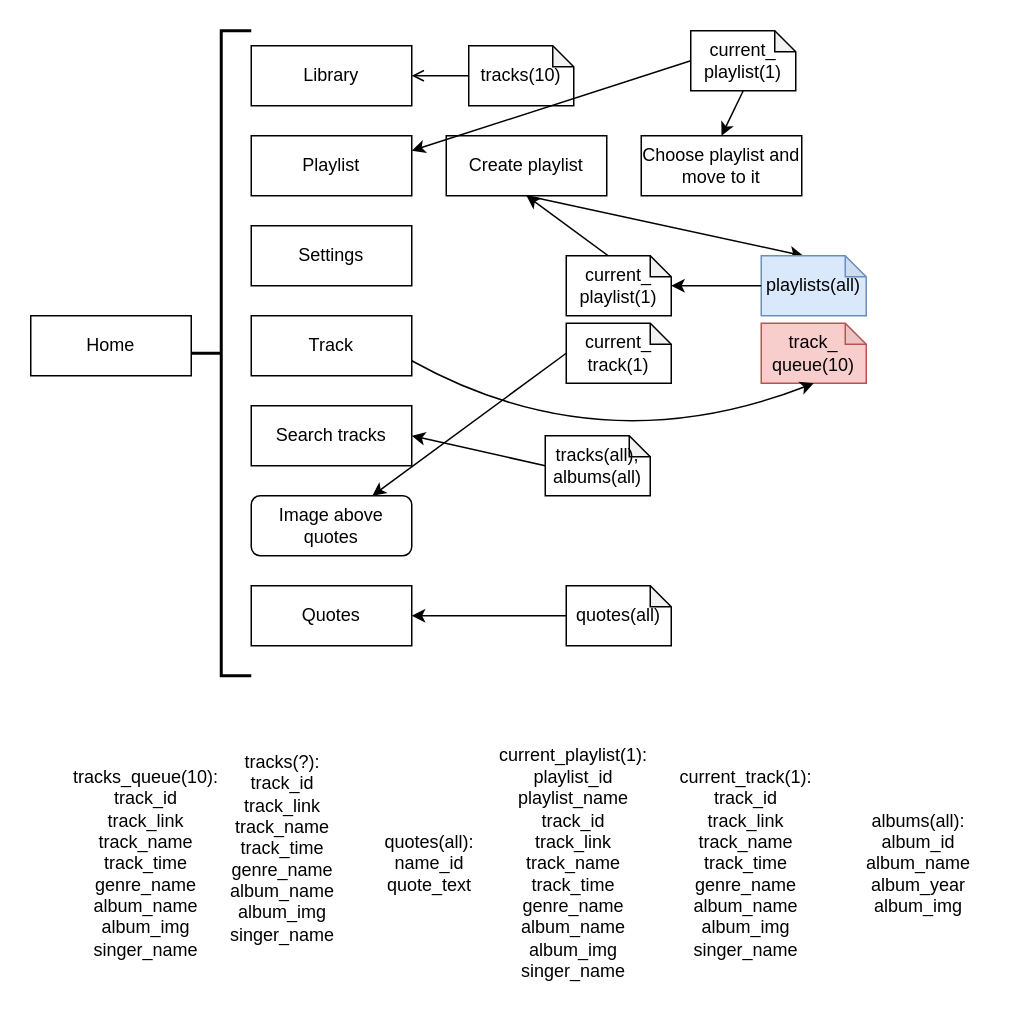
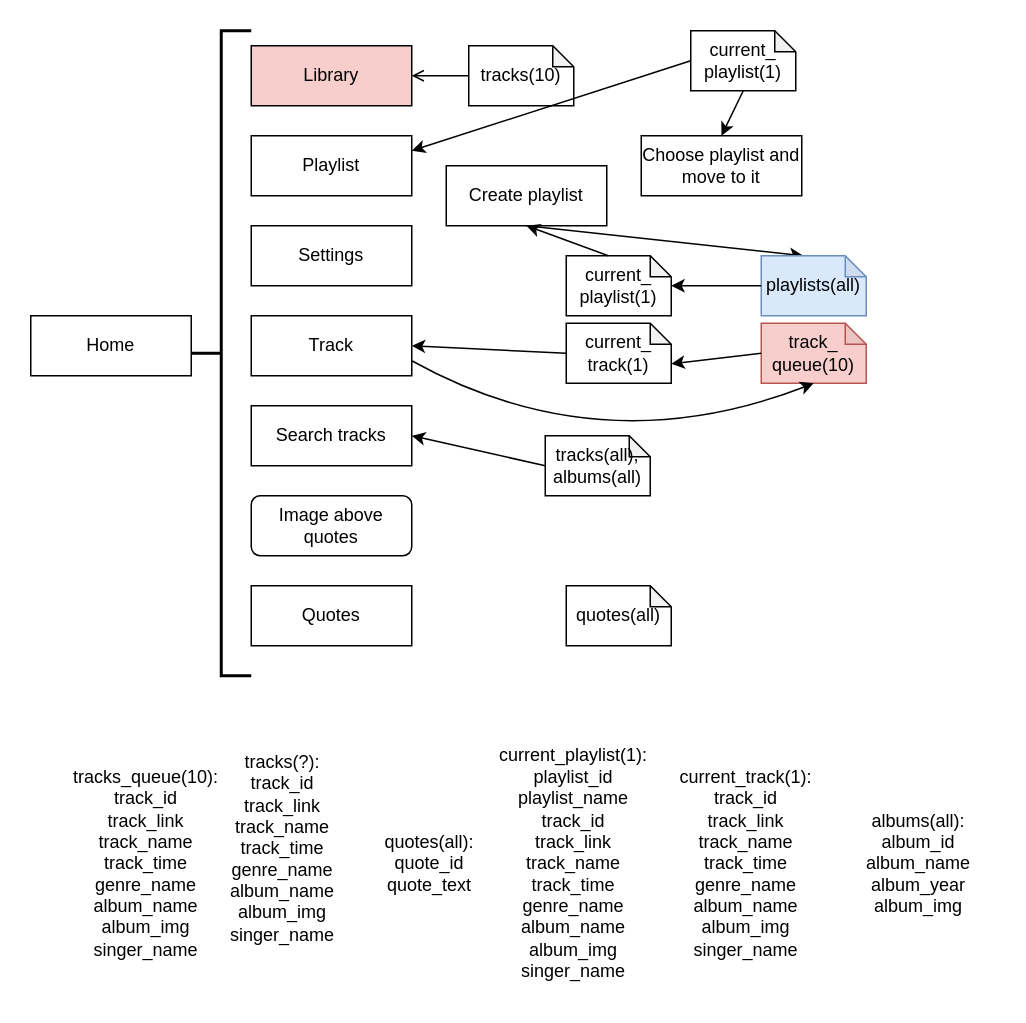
node "Library": fillcolor #ffffff -> #f8cecc
node "Create playlist": moved (527, 166) -> (527, 196)
edge "track_ queue(10)" -> "current_ track(1)": added
edge "current_ track(1)" -> "Image above quotes": now "current_ track(1)" -> "Track"
edge "quotes(all)" -> "Quotes": removed
node "quotes(all): name_id quote_text": label "quotes(all): name_id quote_text" -> "quotes(all): quote_id quote_text"
